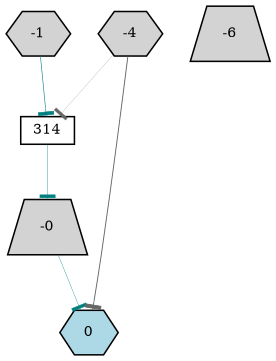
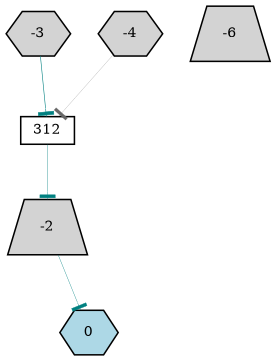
node "-1": label "-1" -> "-3"
node "314": label "314" -> "312"
edge "-4" -> "0": removed
node "-0": label "-0" -> "-2"
